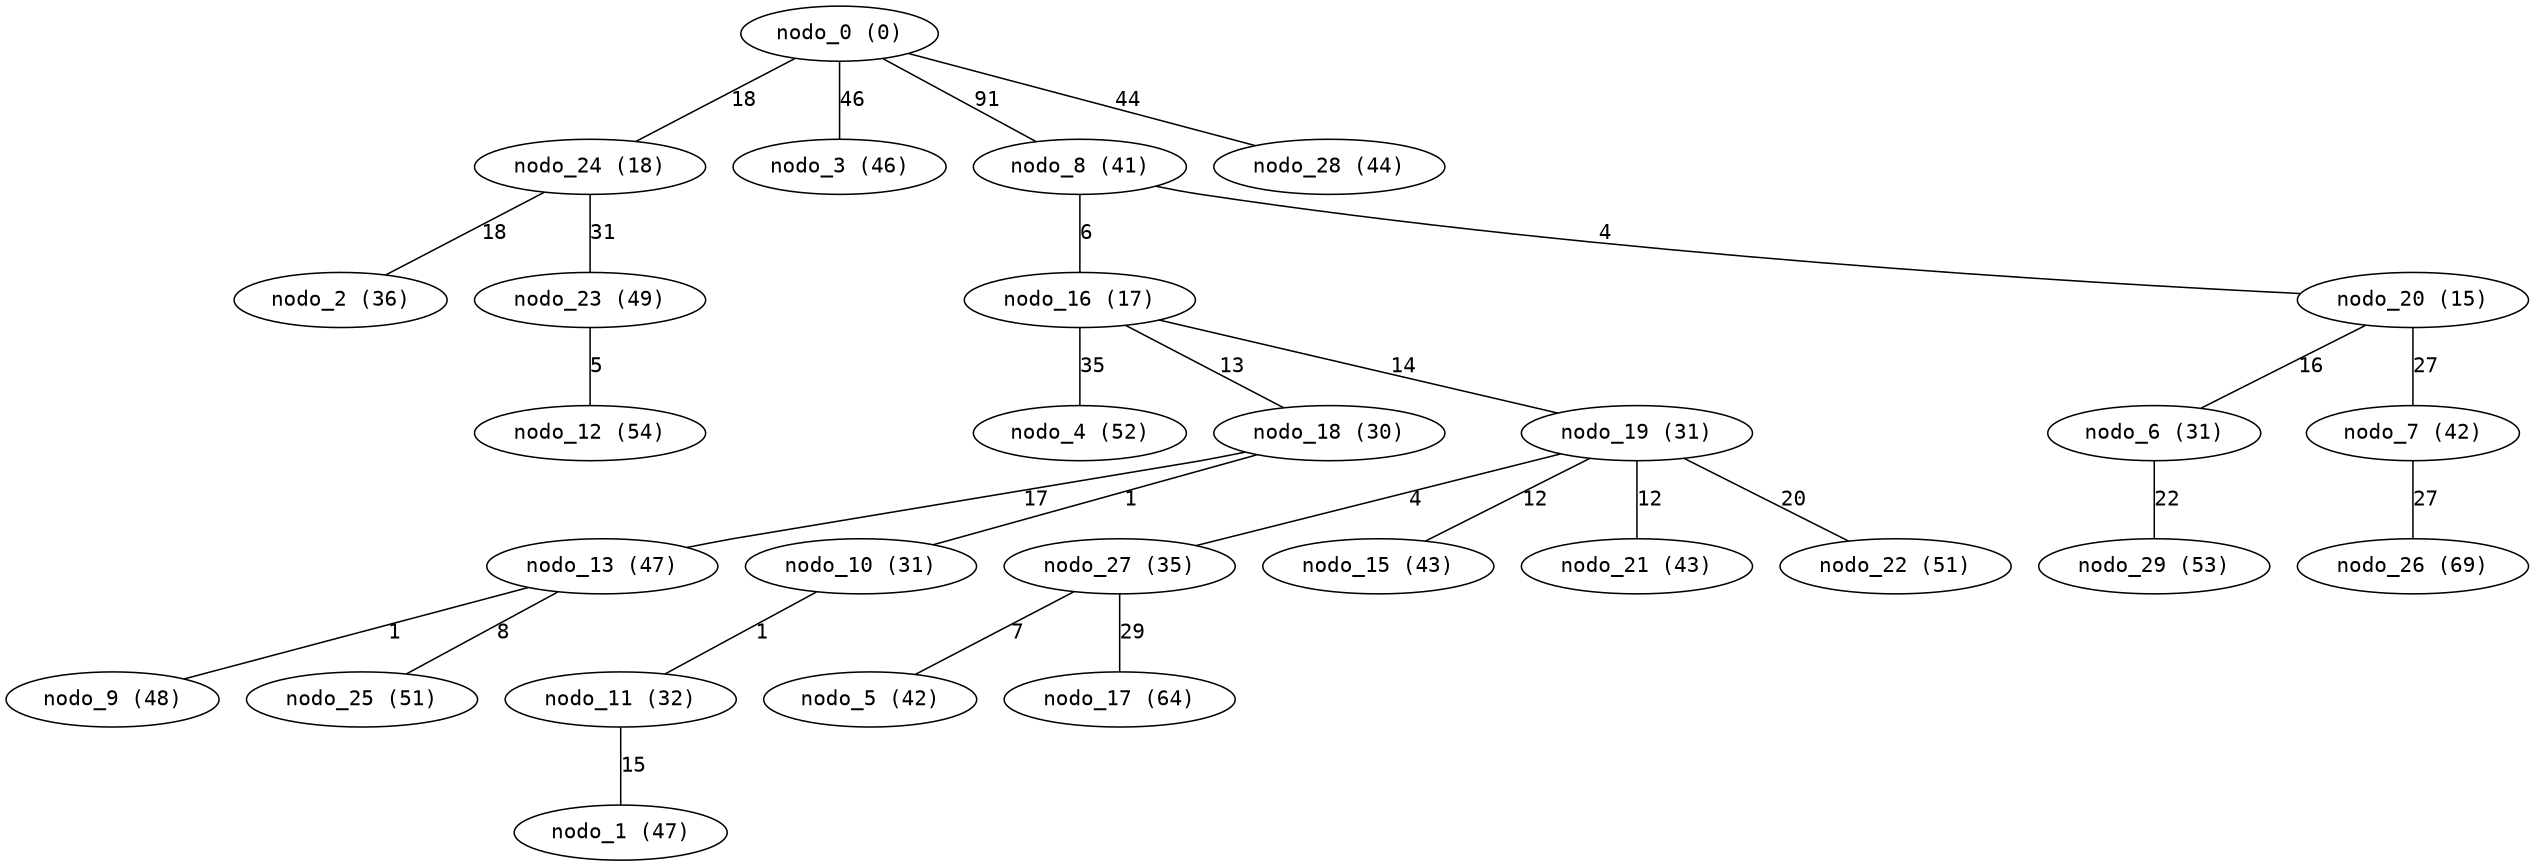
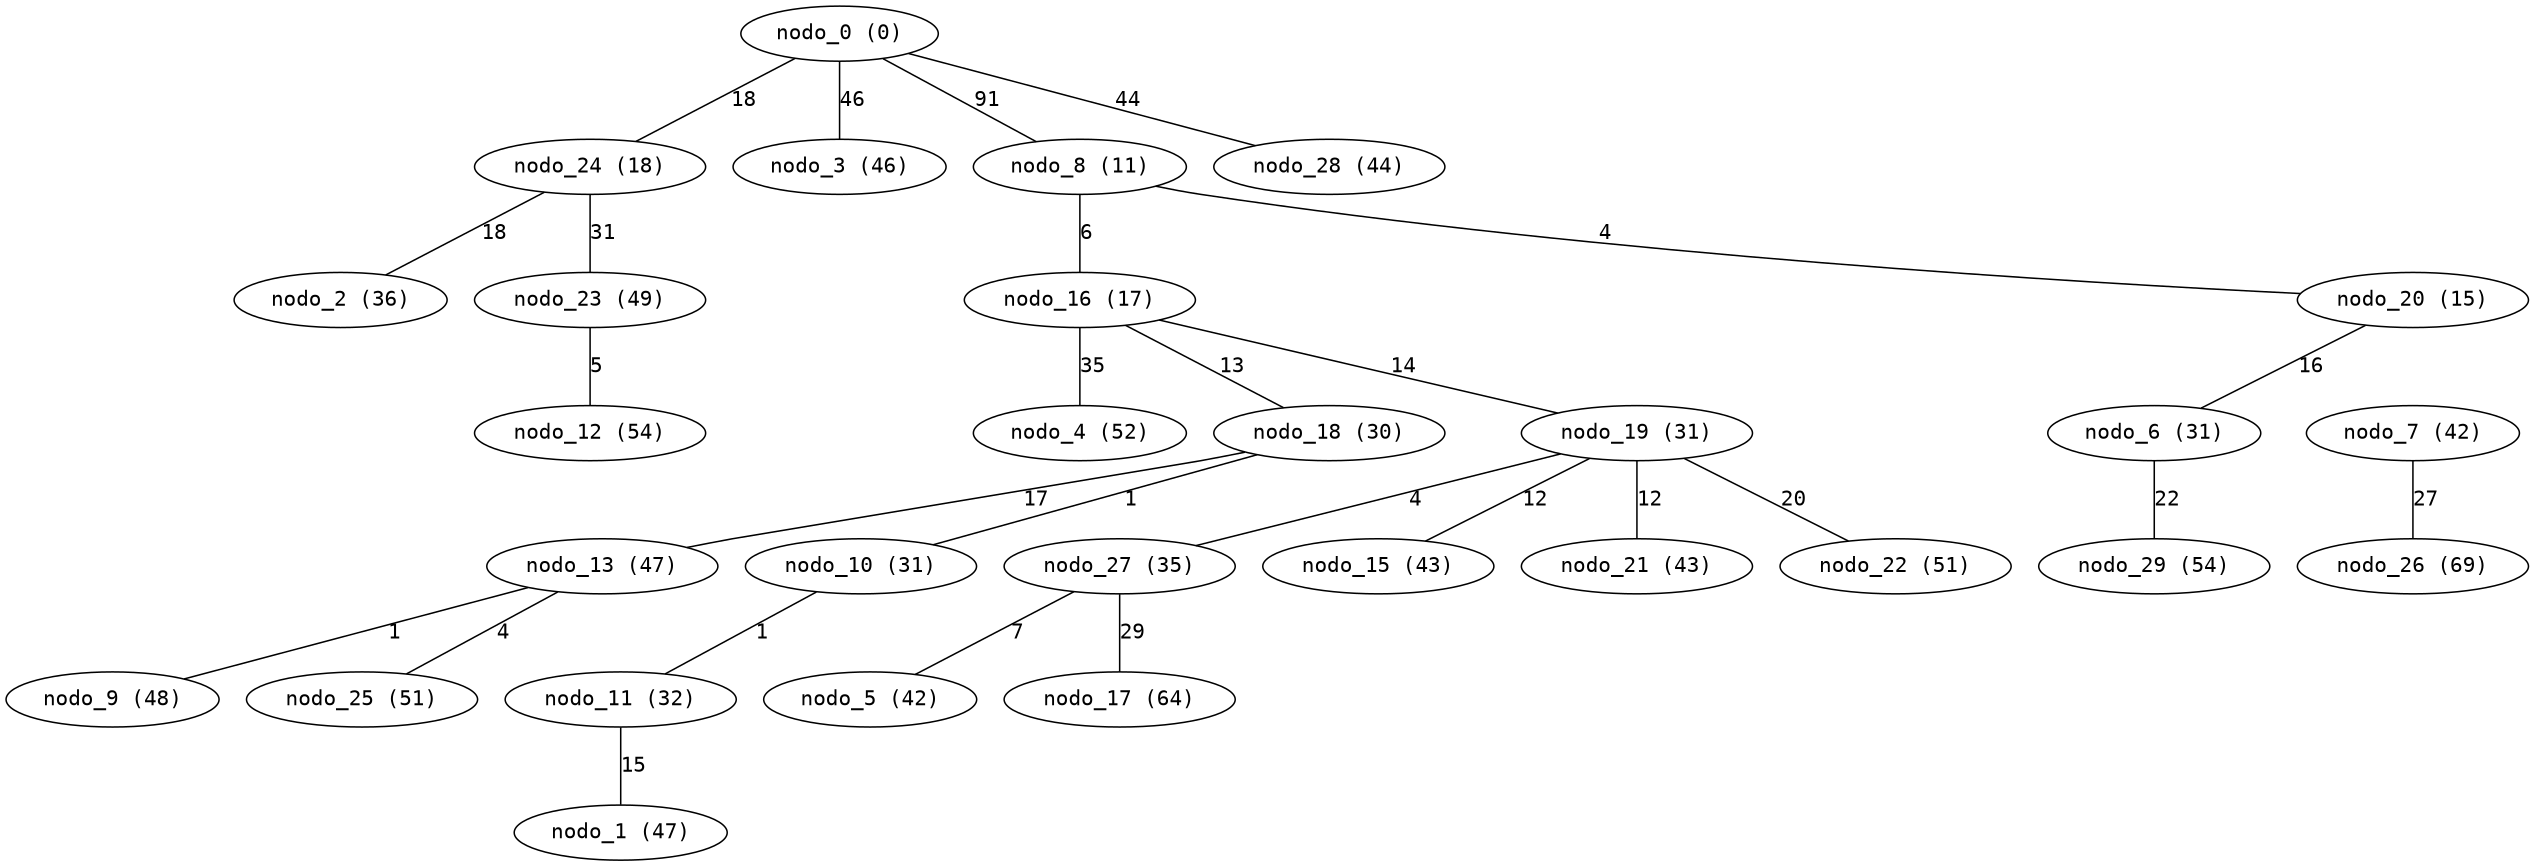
node "nodo_8 (41)": label "nodo_8 (41)" -> "nodo_8 (11)"
edge "nodo_20 (15)" -- "nodo_7 (42)": removed, label "27"
node "nodo_29 (53)": label "nodo_29 (53)" -> "nodo_29 (54)"
edge "nodo_13 (47)" -- "nodo_25 (51)": label "8" -> "4"
